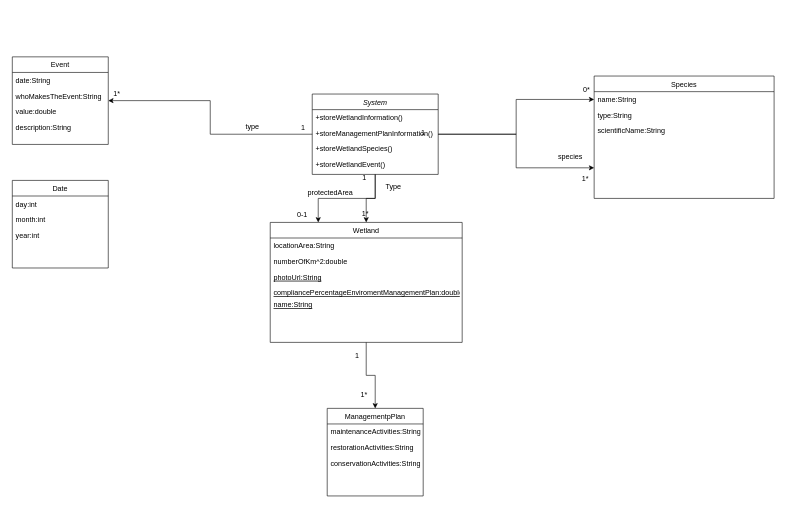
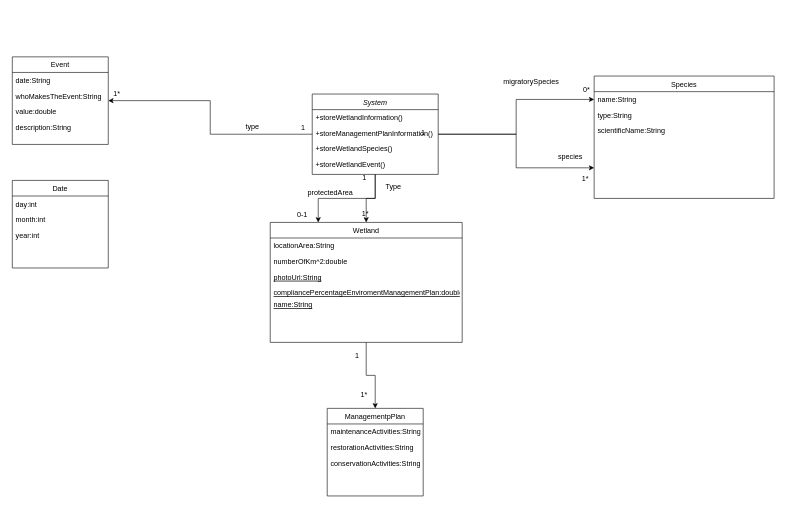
node "migratorySpecies": added
